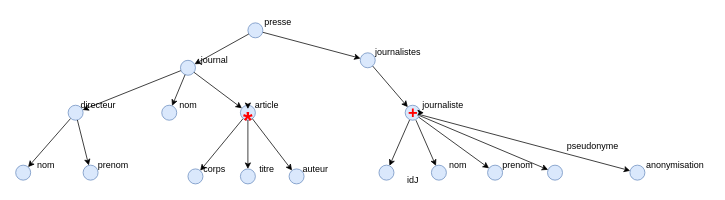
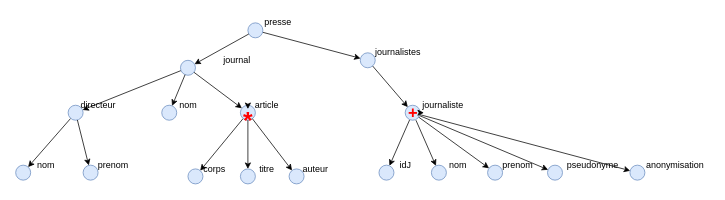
node "journal": moved (214, 60) -> (237, 60)
node "pseudonyme": moved (593, 147) -> (593, 165)
node "idJ": moved (413, 180) -> (405, 165)
